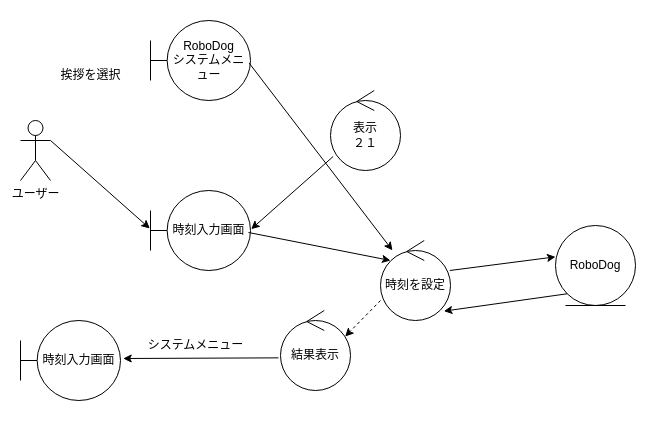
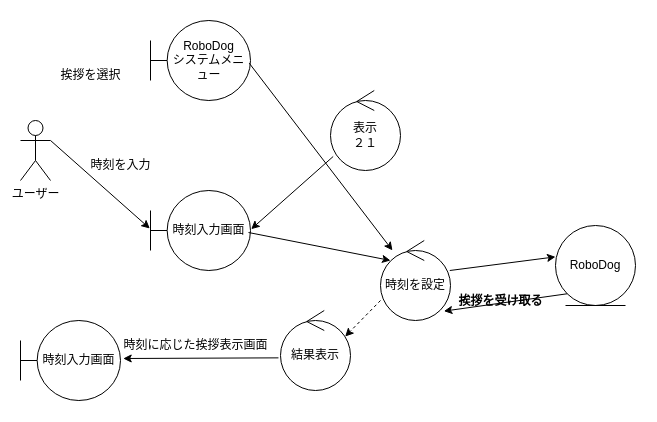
node "時刻を入力": added
node "挨拶を受け取る": added
node "システムメニュー": label "システムメニュー" -> "時刻に応じた挨拶表示画面"
